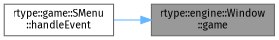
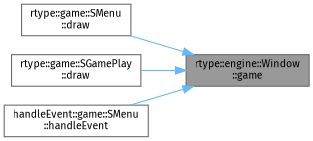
node "rtype::game::SMenu ::handleEvent": label "rtype::game::SMenu ::handleEvent" -> "handleEvent::game::SMenu ::handleEvent"
node "rtype::game::SMenu ::draw": added
node "rtype::game::SGamePlay ::draw": added
